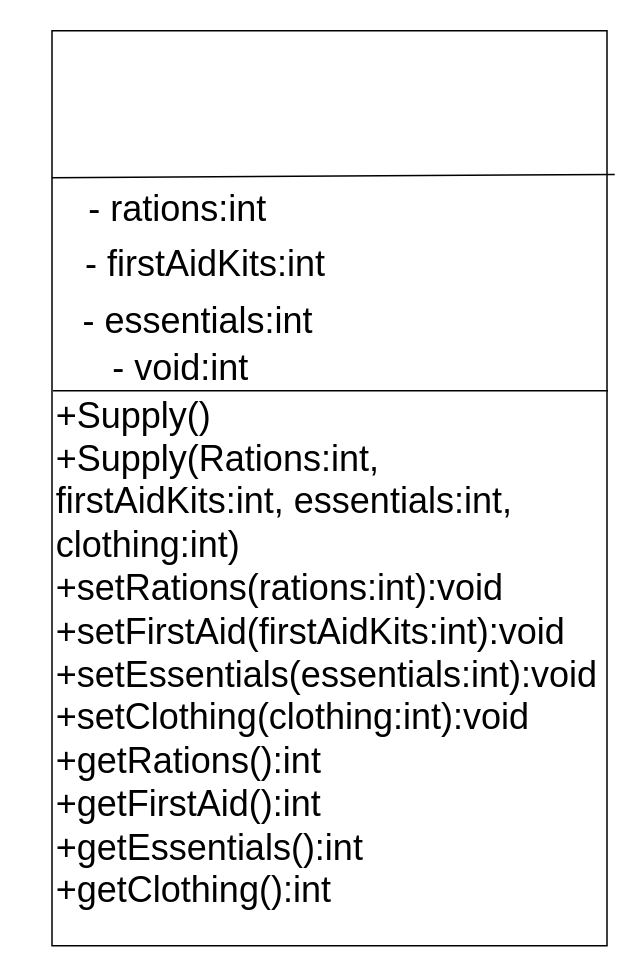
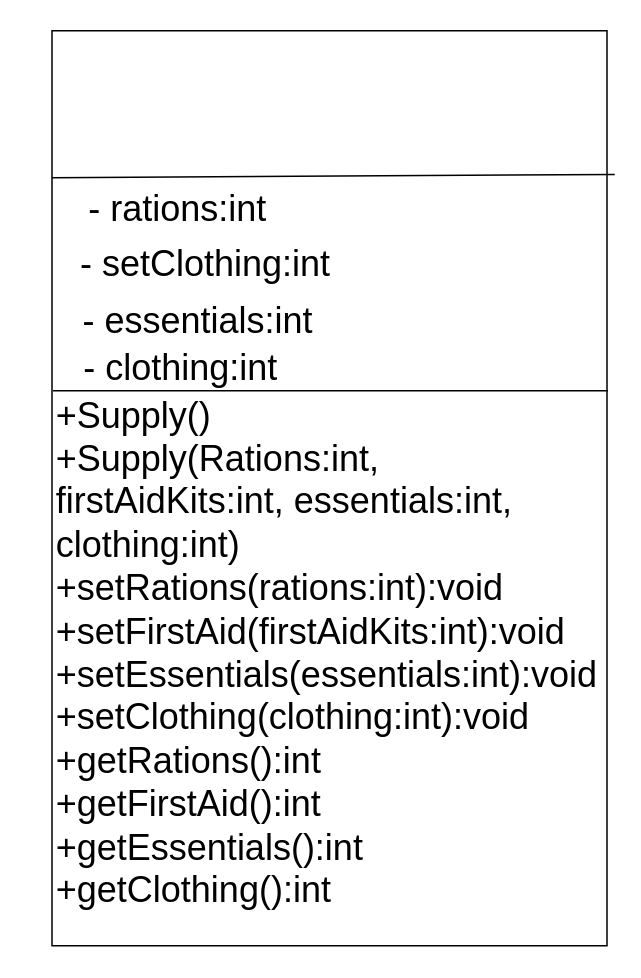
node "- firstAidKits:int": label "- firstAidKits:int" -> "- setClothing:int"
node "- void:int": label "- void:int" -> "- clothing:int"
